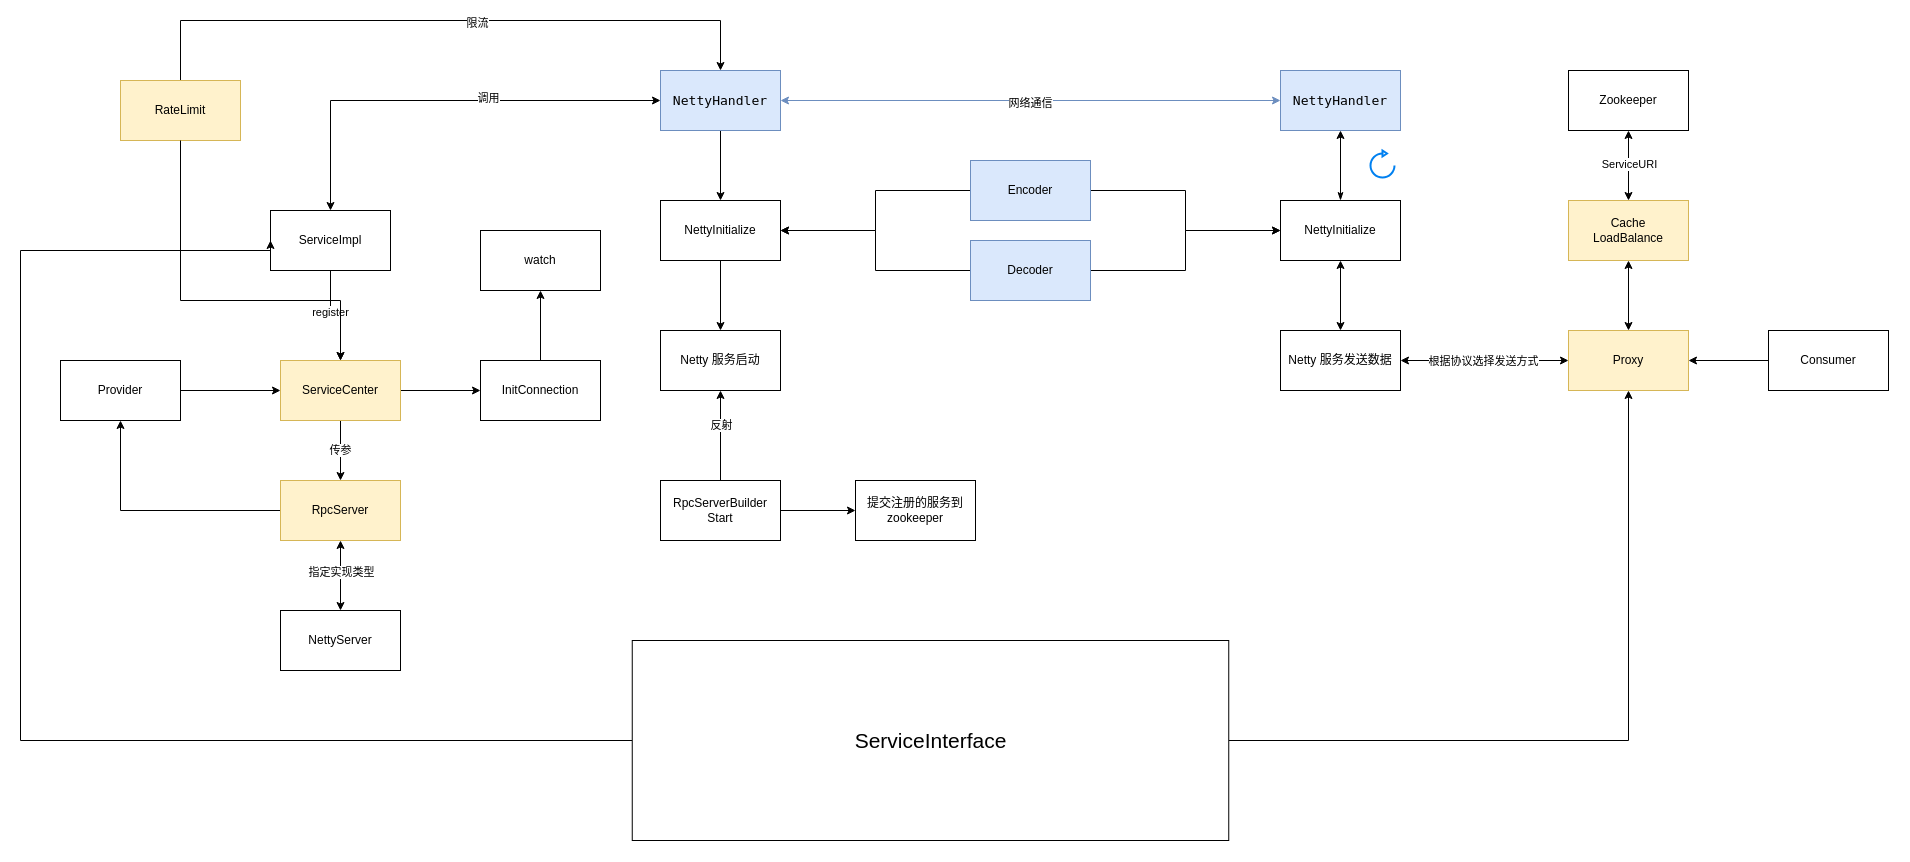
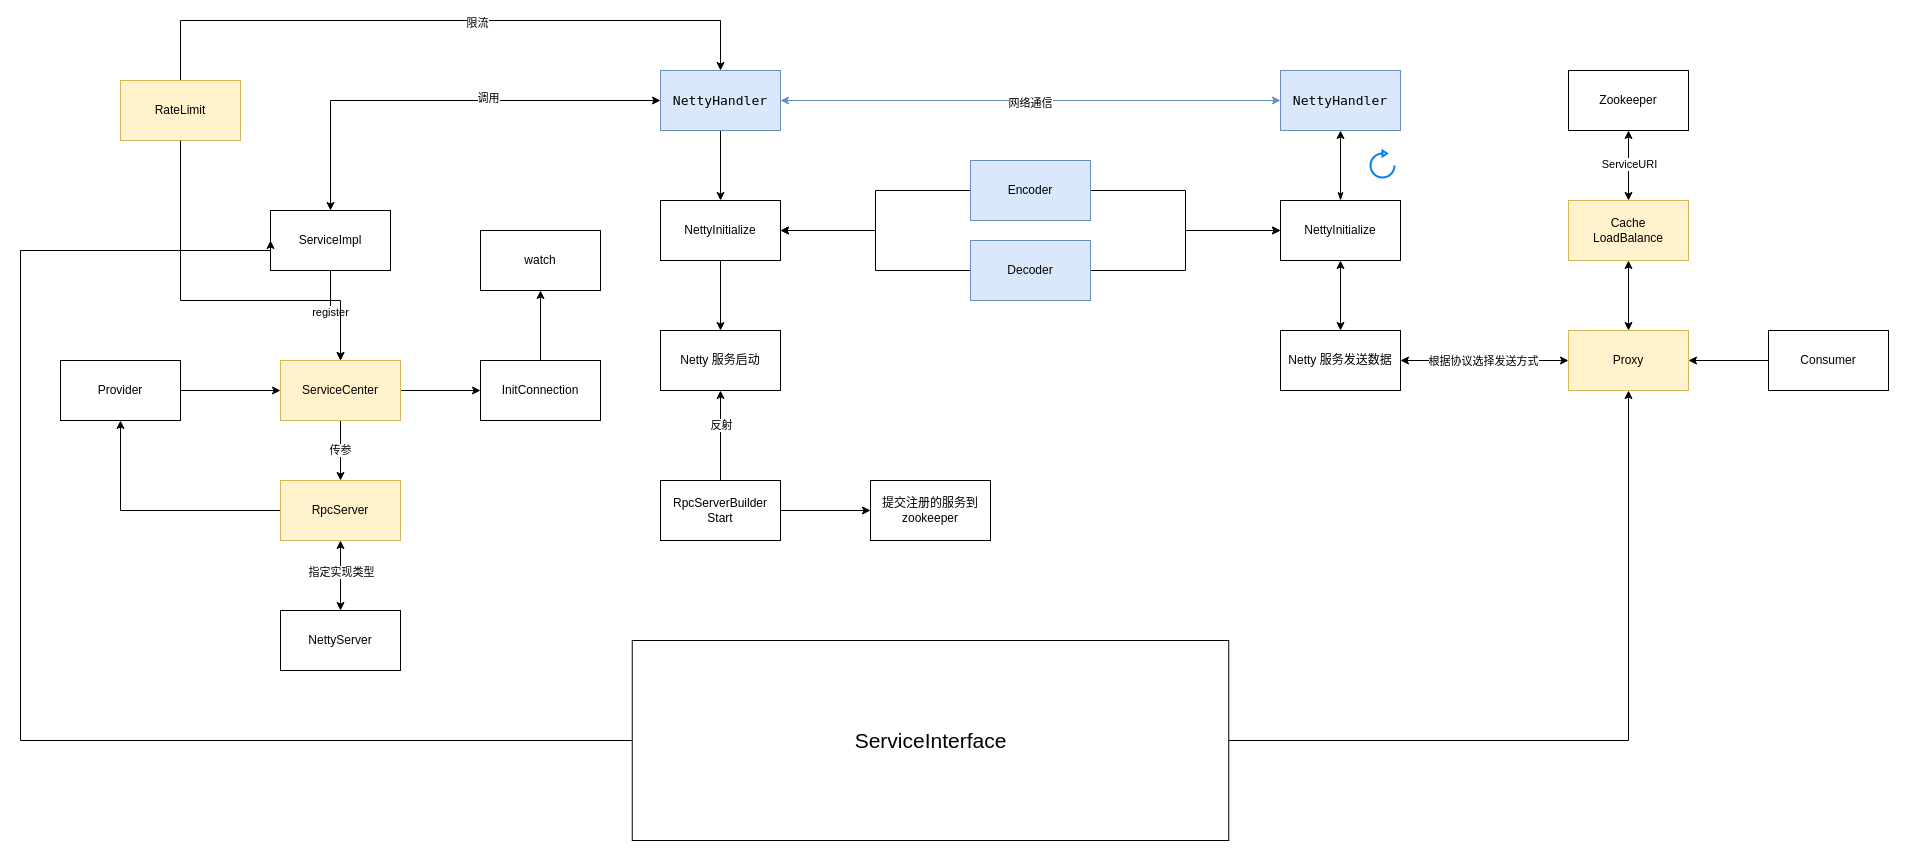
node "提交注册的服务到 zookeeper": moved (916, 511) -> (931, 511)
